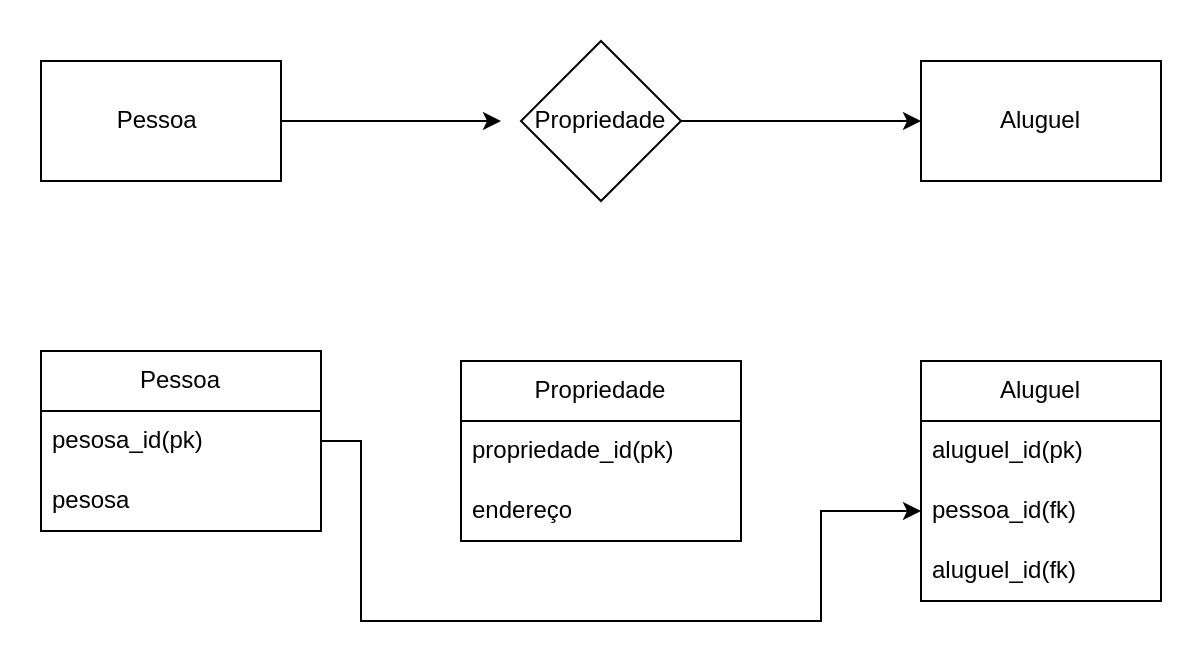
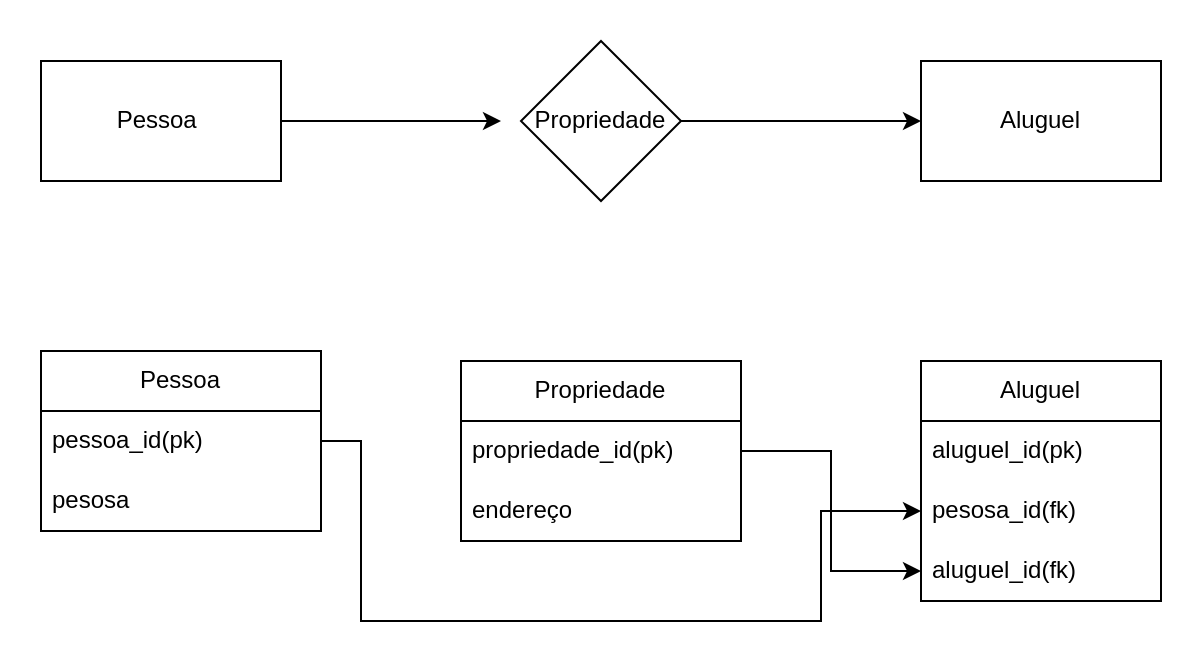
node "pesosa_id(pk)": label "pesosa_id(pk)" -> "pessoa_id(pk)"
edge "propriedade_id(pk)" -> "aluguel_id(fk)": added
node "pessoa_id(fk)": label "pessoa_id(fk)" -> "pesosa_id(fk)"
